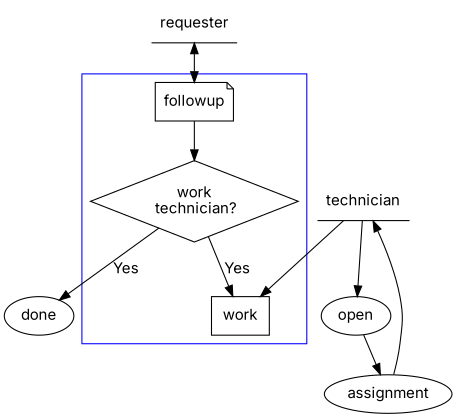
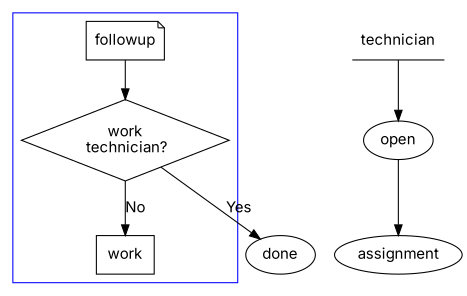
node "requester": removed
edge "technician" -> "work": removed
edge "work technician?" -> "work": label "Yes" -> "No"
edge "assignment" -> "technician": removed
